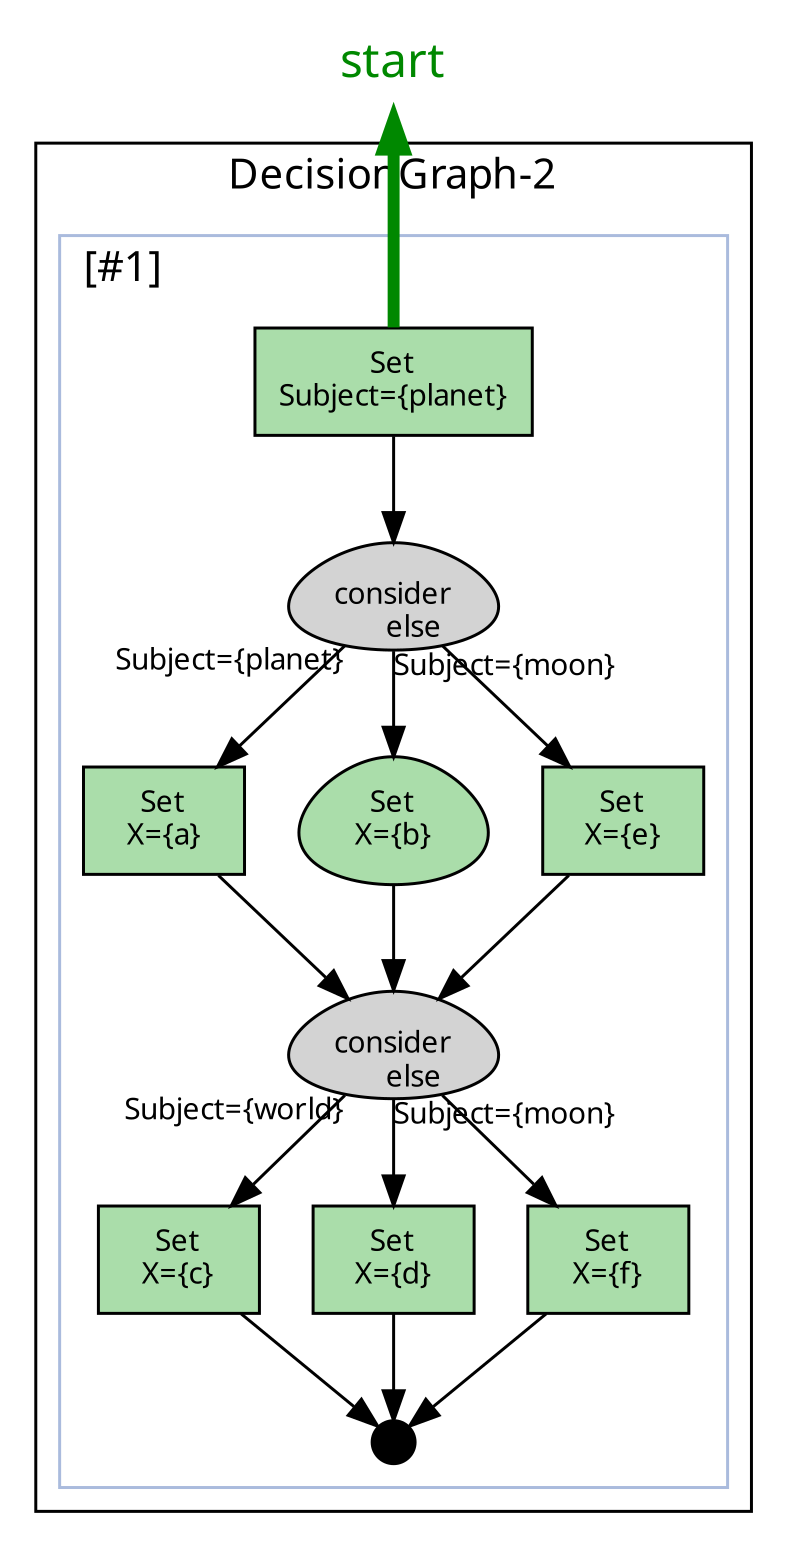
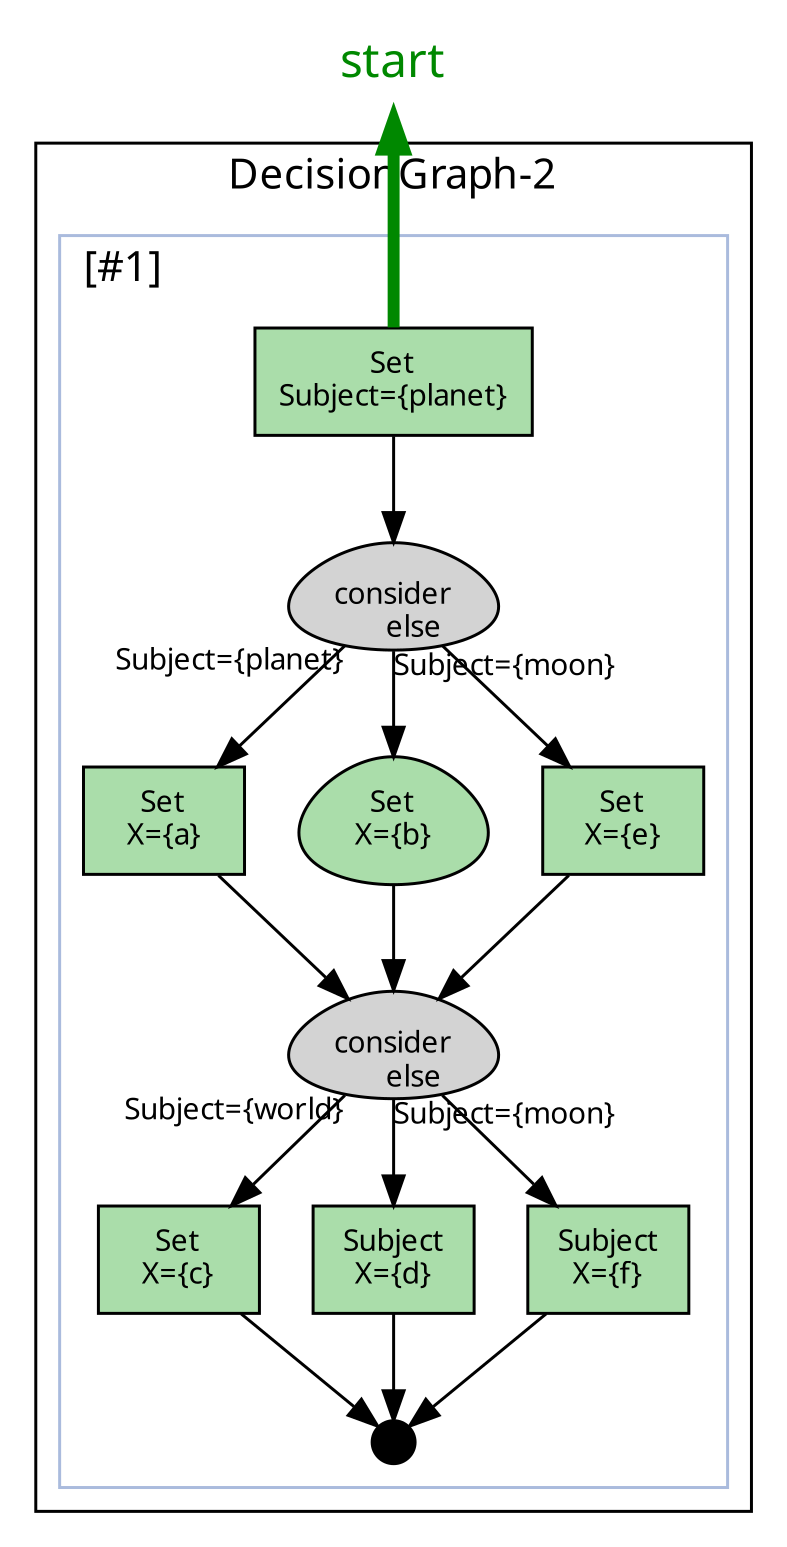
node "Set X={d}": label "Set X={d}" -> "Subject X={d}"
node "Set X={f}": label "Set X={f}" -> "Subject X={f}"
